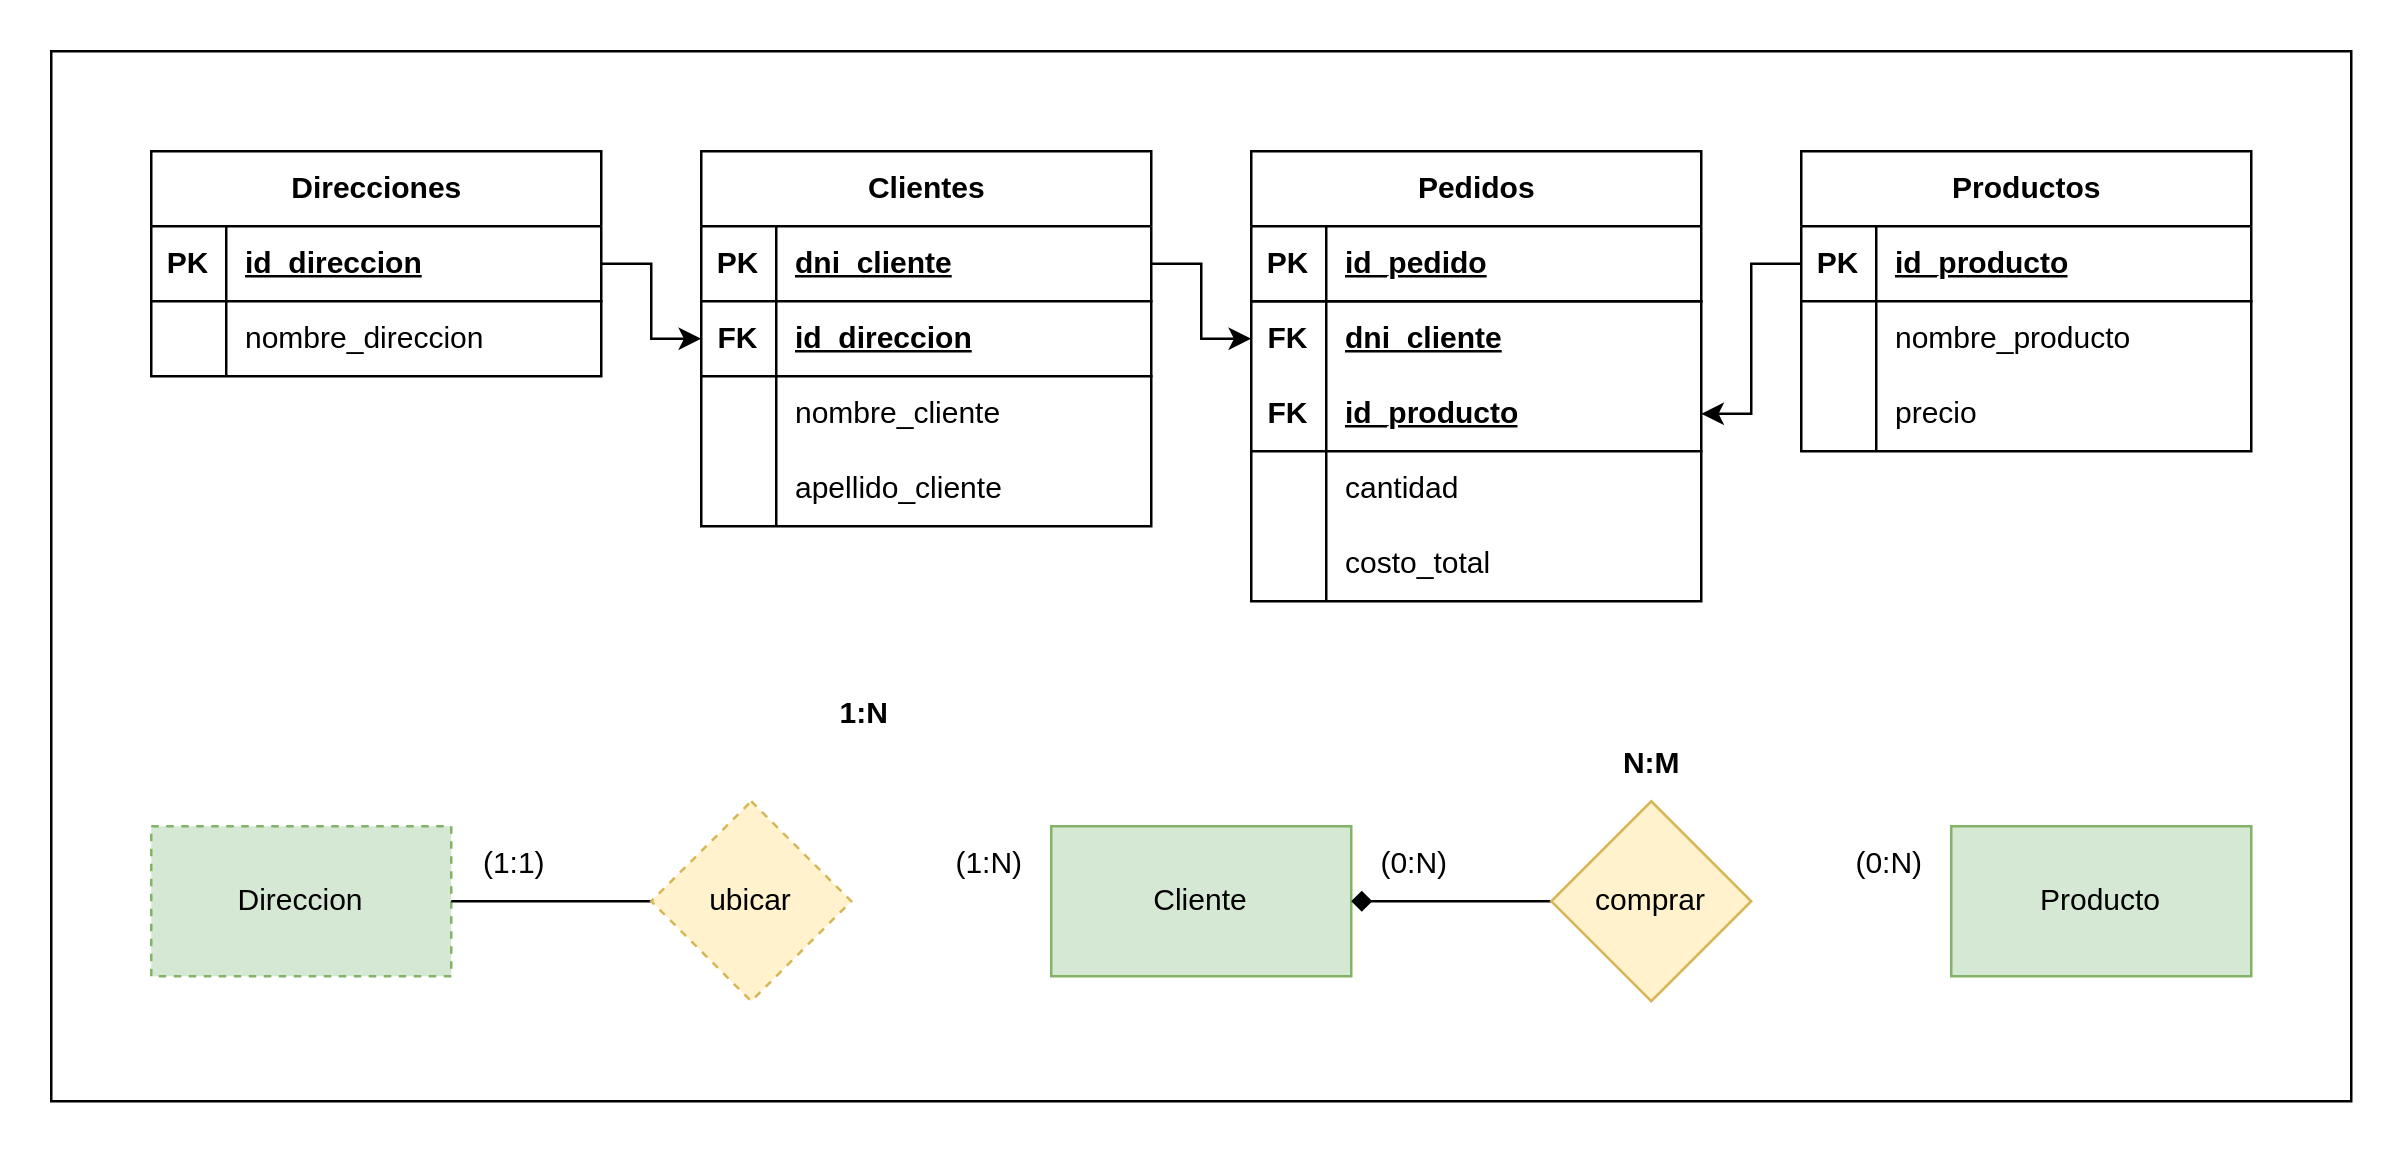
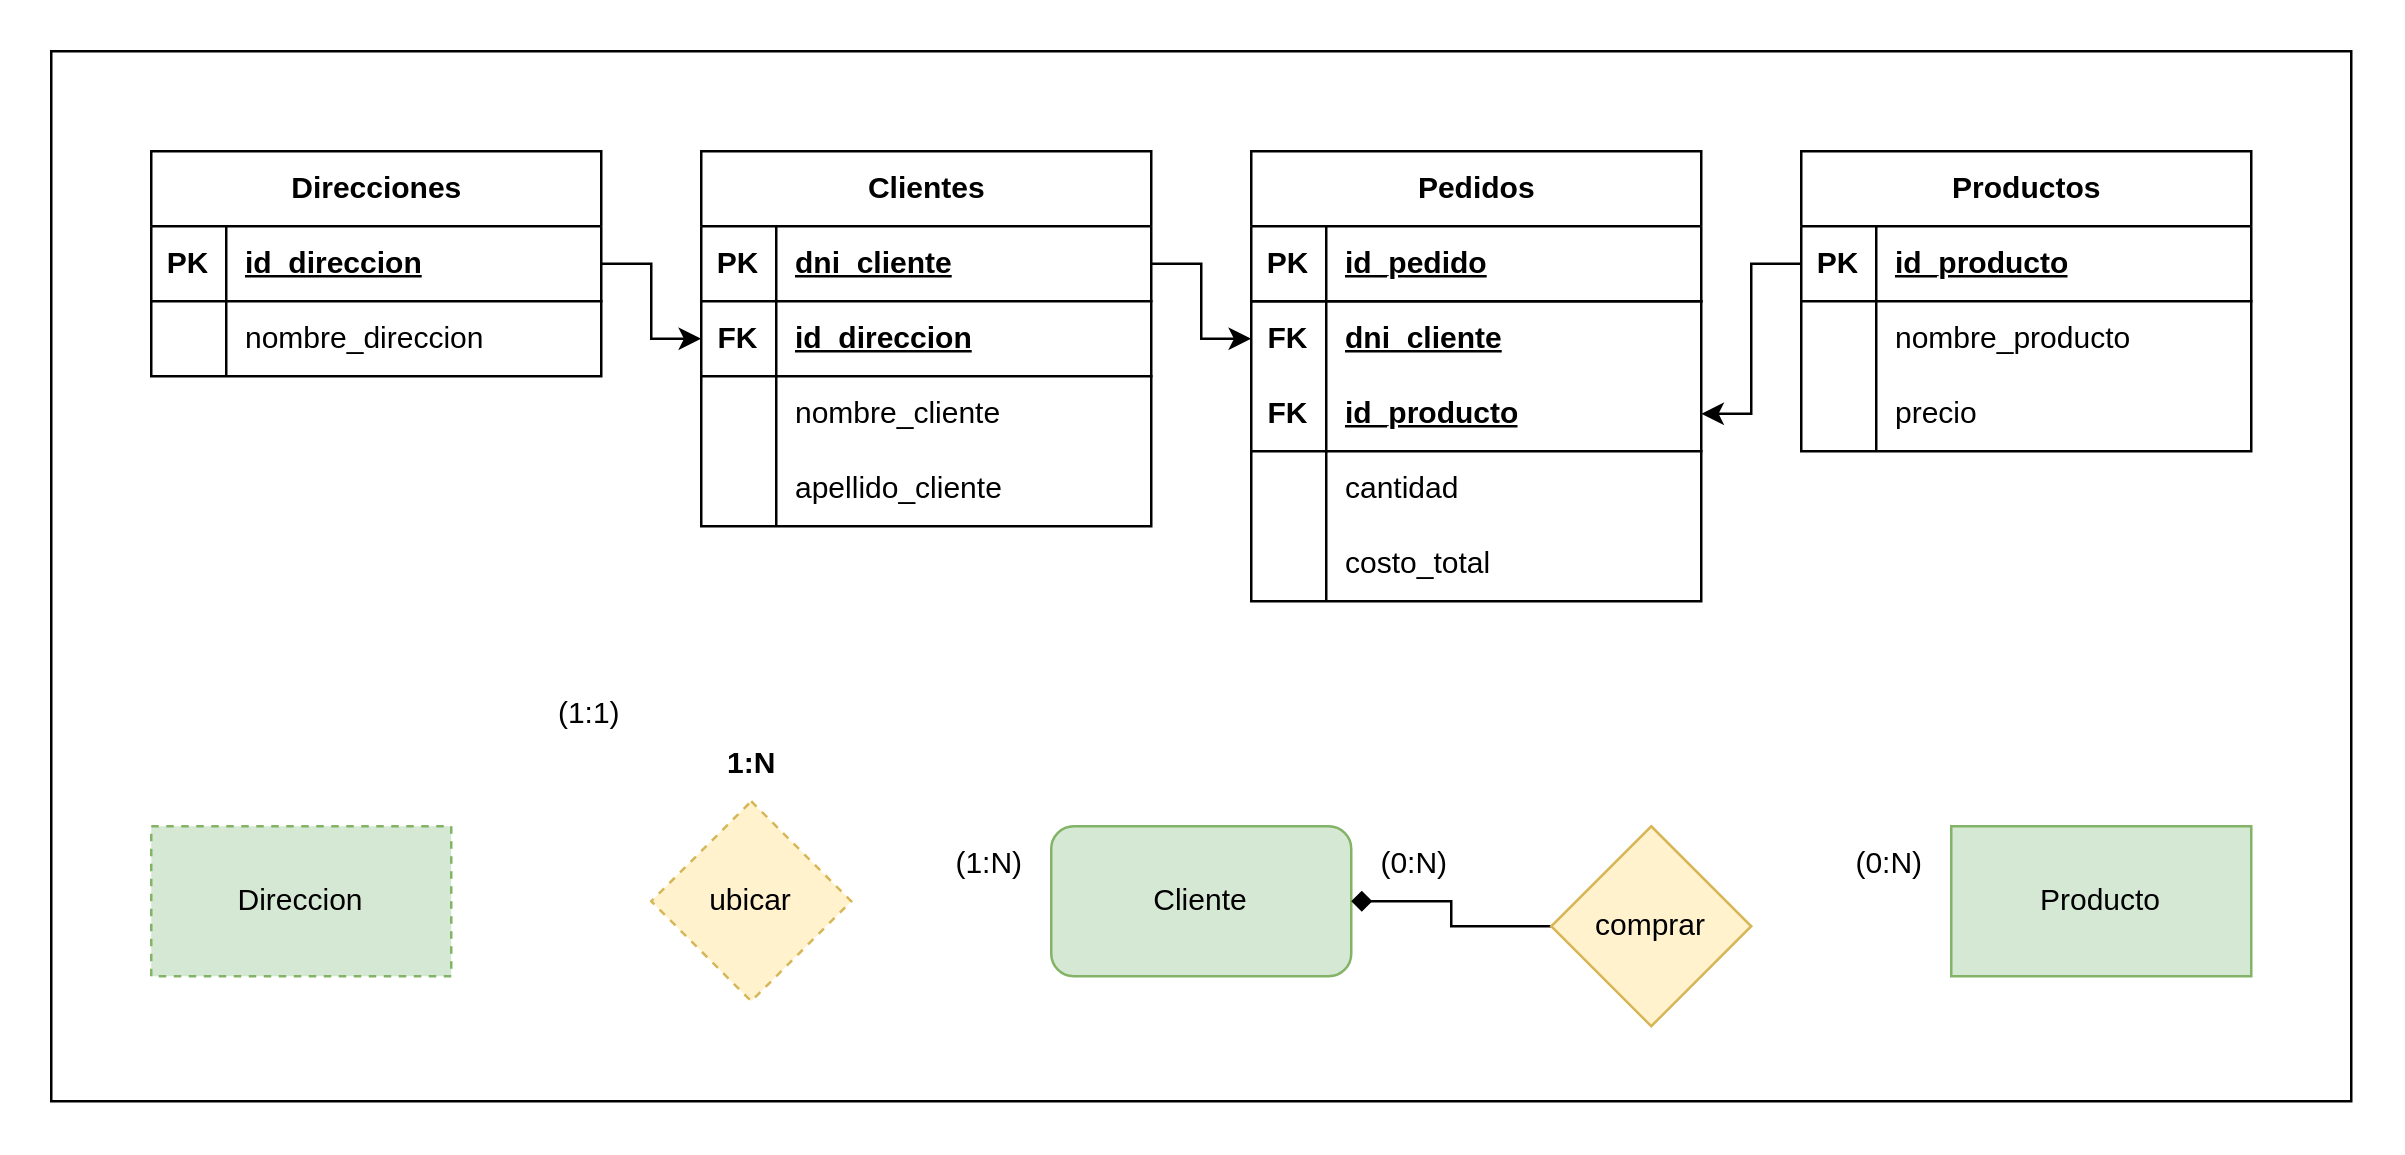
node "1:N": moved (864, 714) -> (751, 764)
node "N:M": removed
node "(1:1)": moved (514, 864) -> (589, 714)
edge "Direccion" -- "ubicar": removed
node "Cliente": shape rectangle -> rounded rectangle
node "comprar": moved (1651, 901) -> (1651, 926)
